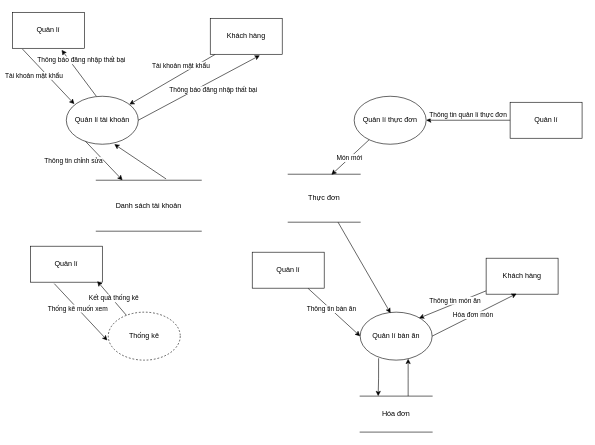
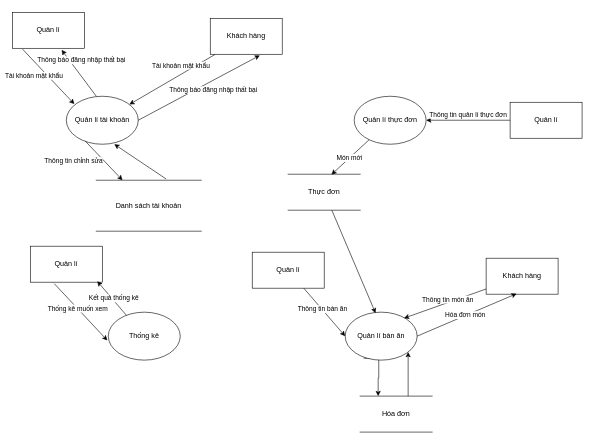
node "Thực đơn": size 72x48 -> 72x36
node "Thống kê": style dashed -> solid
node "Quản lí bàn ăn": moved (396, 336) -> (381, 336)
